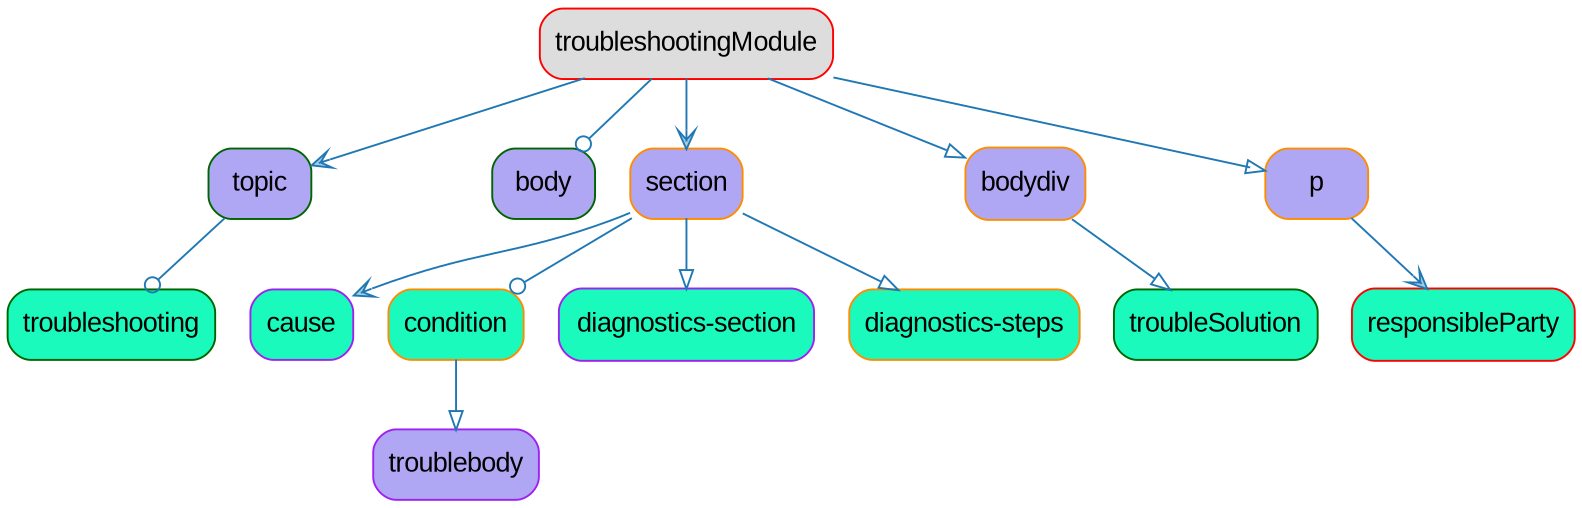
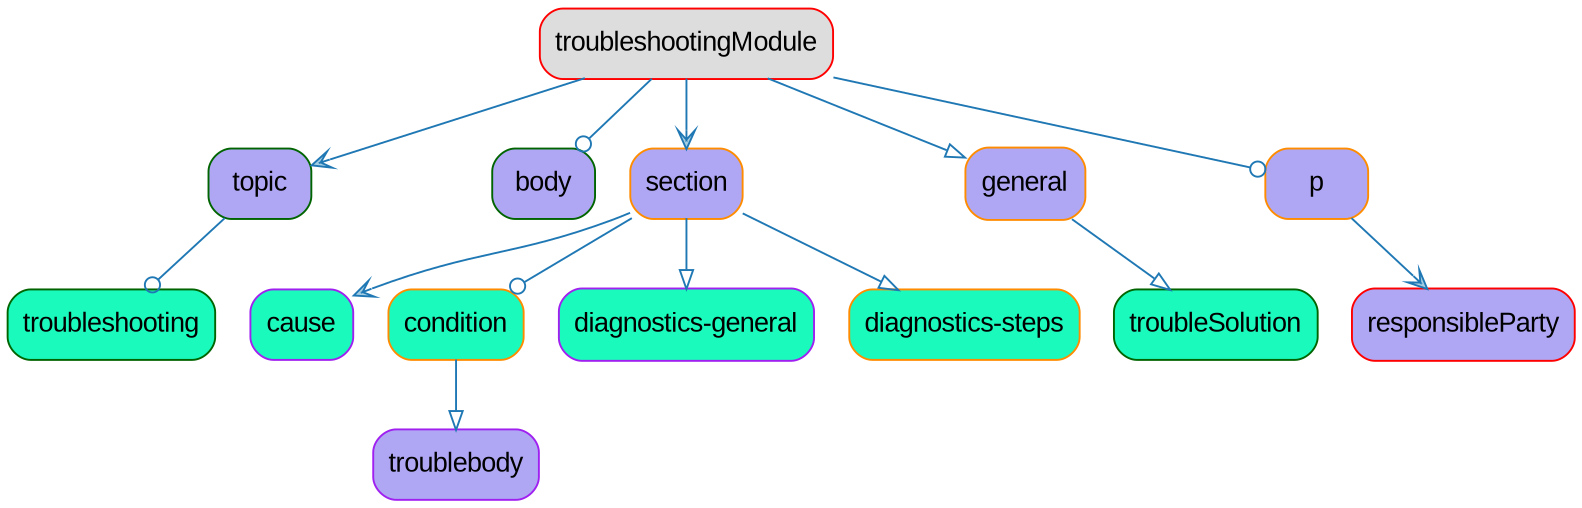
edge "troubleshootingModule" -> "p": arrowhead onormal -> odot
node "bodydiv": label "bodydiv" -> "general"
node "diagnostics-section": label "diagnostics-section" -> "diagnostics-general"
node "responsibleParty": fillcolor #1afabc -> #afa7f4
